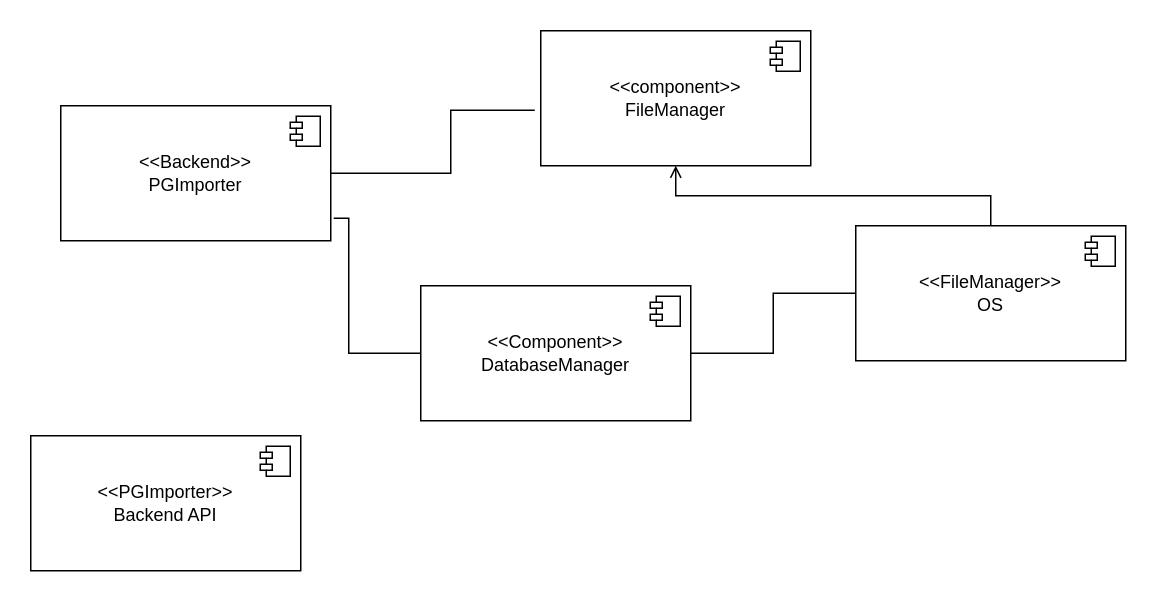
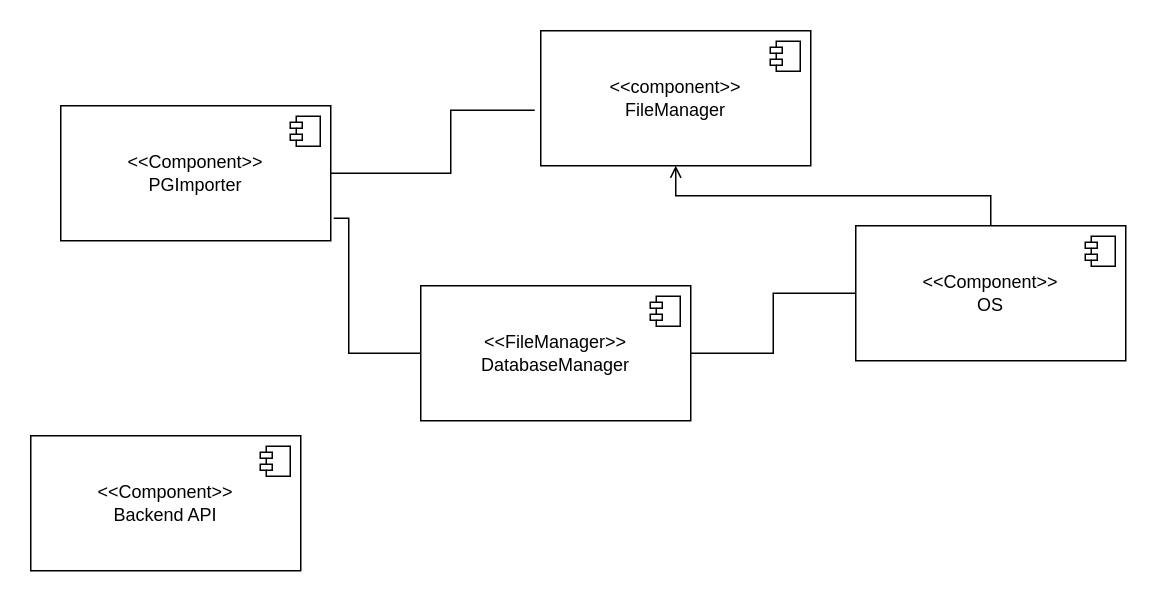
node "<<Backend>> PGImporter": label "<<Backend>> PGImporter" -> "<<Component>> PGImporter"
node "<<FileManager>> OS": label "<<FileManager>> OS" -> "<<Component>> OS"
node "<<Component>> DatabaseManager": label "<<Component>> DatabaseManager" -> "<<FileManager>> DatabaseManager"
node "<<PGImporter>> Backend API": label "<<PGImporter>> Backend API" -> "<<Component>> Backend API"
